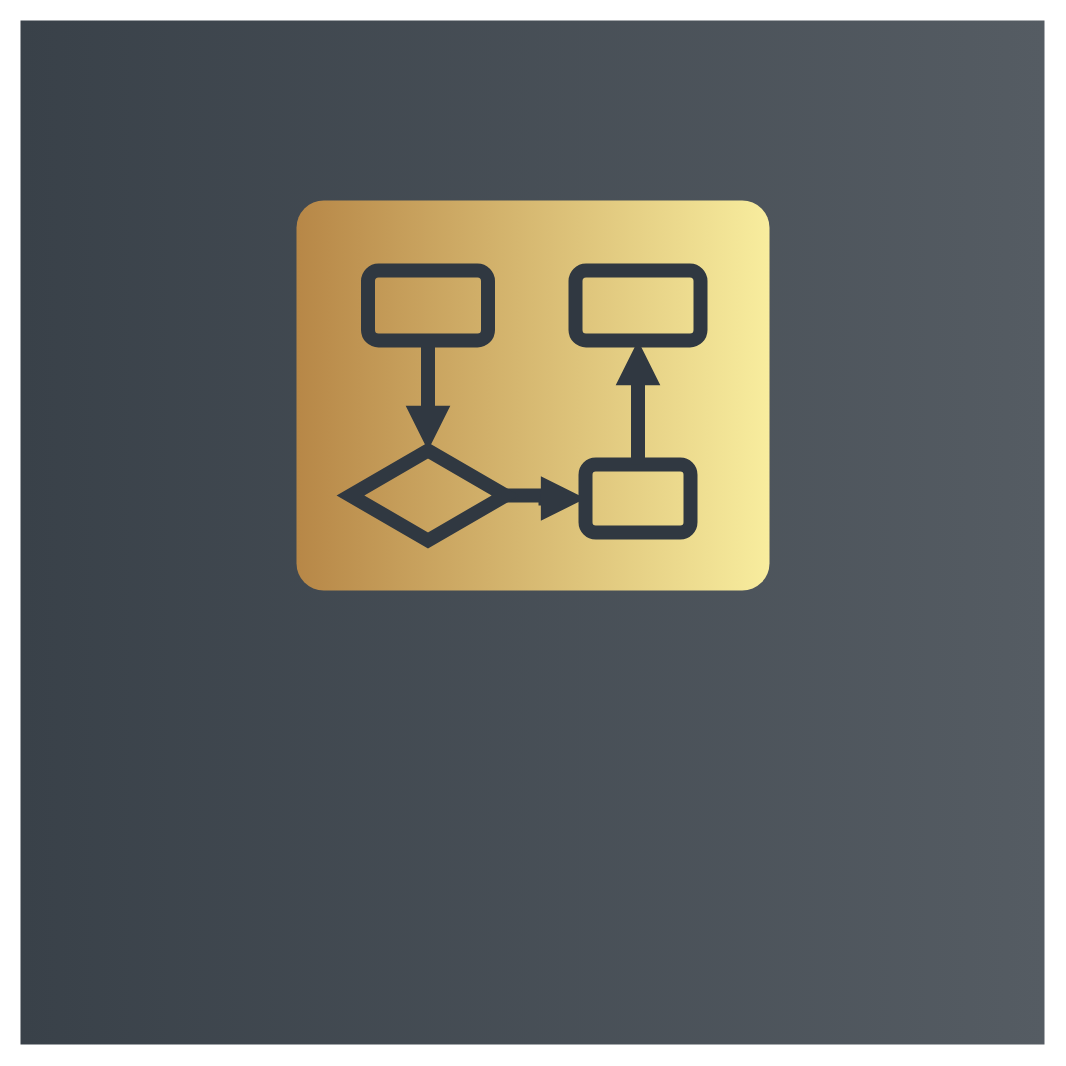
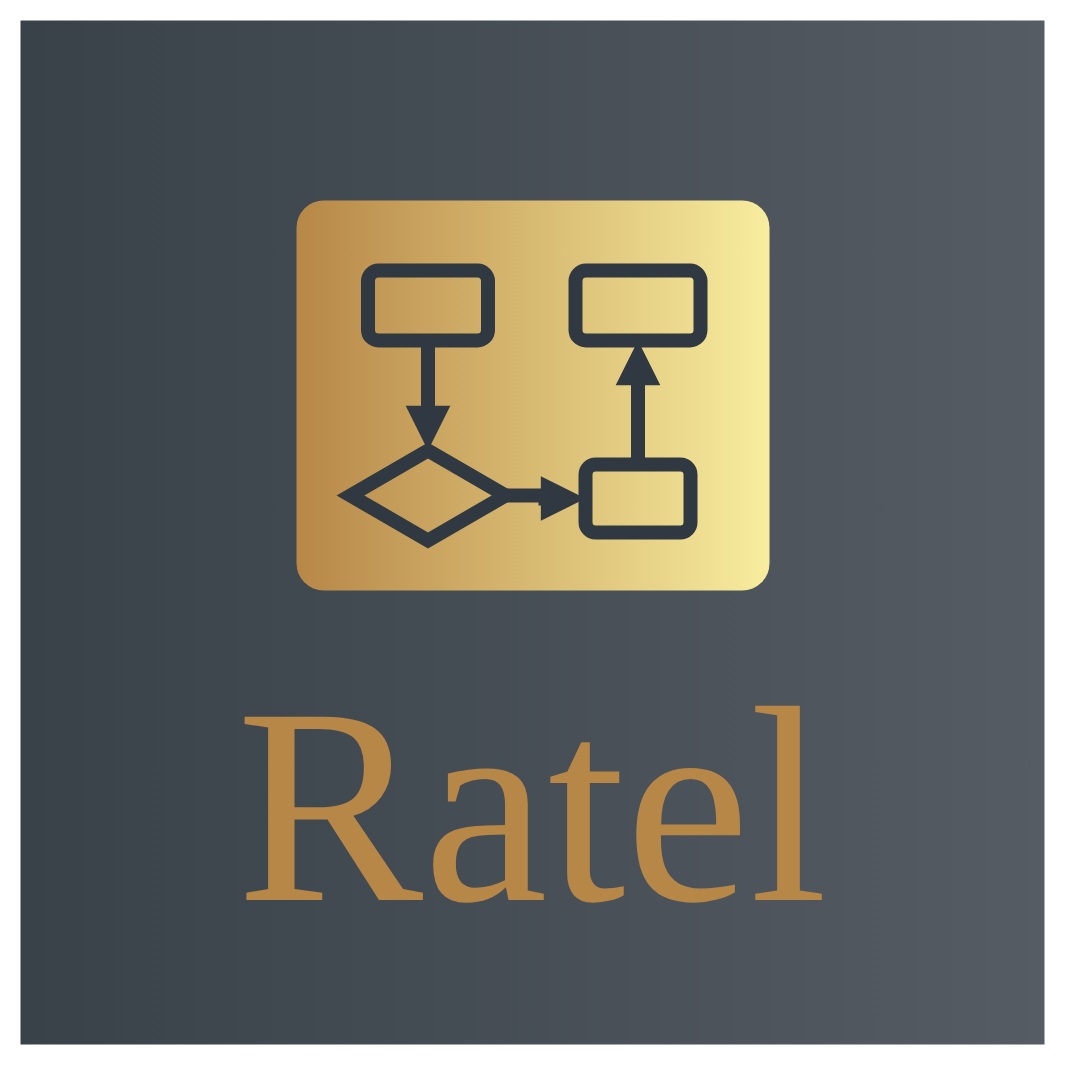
node "Ratel": added
